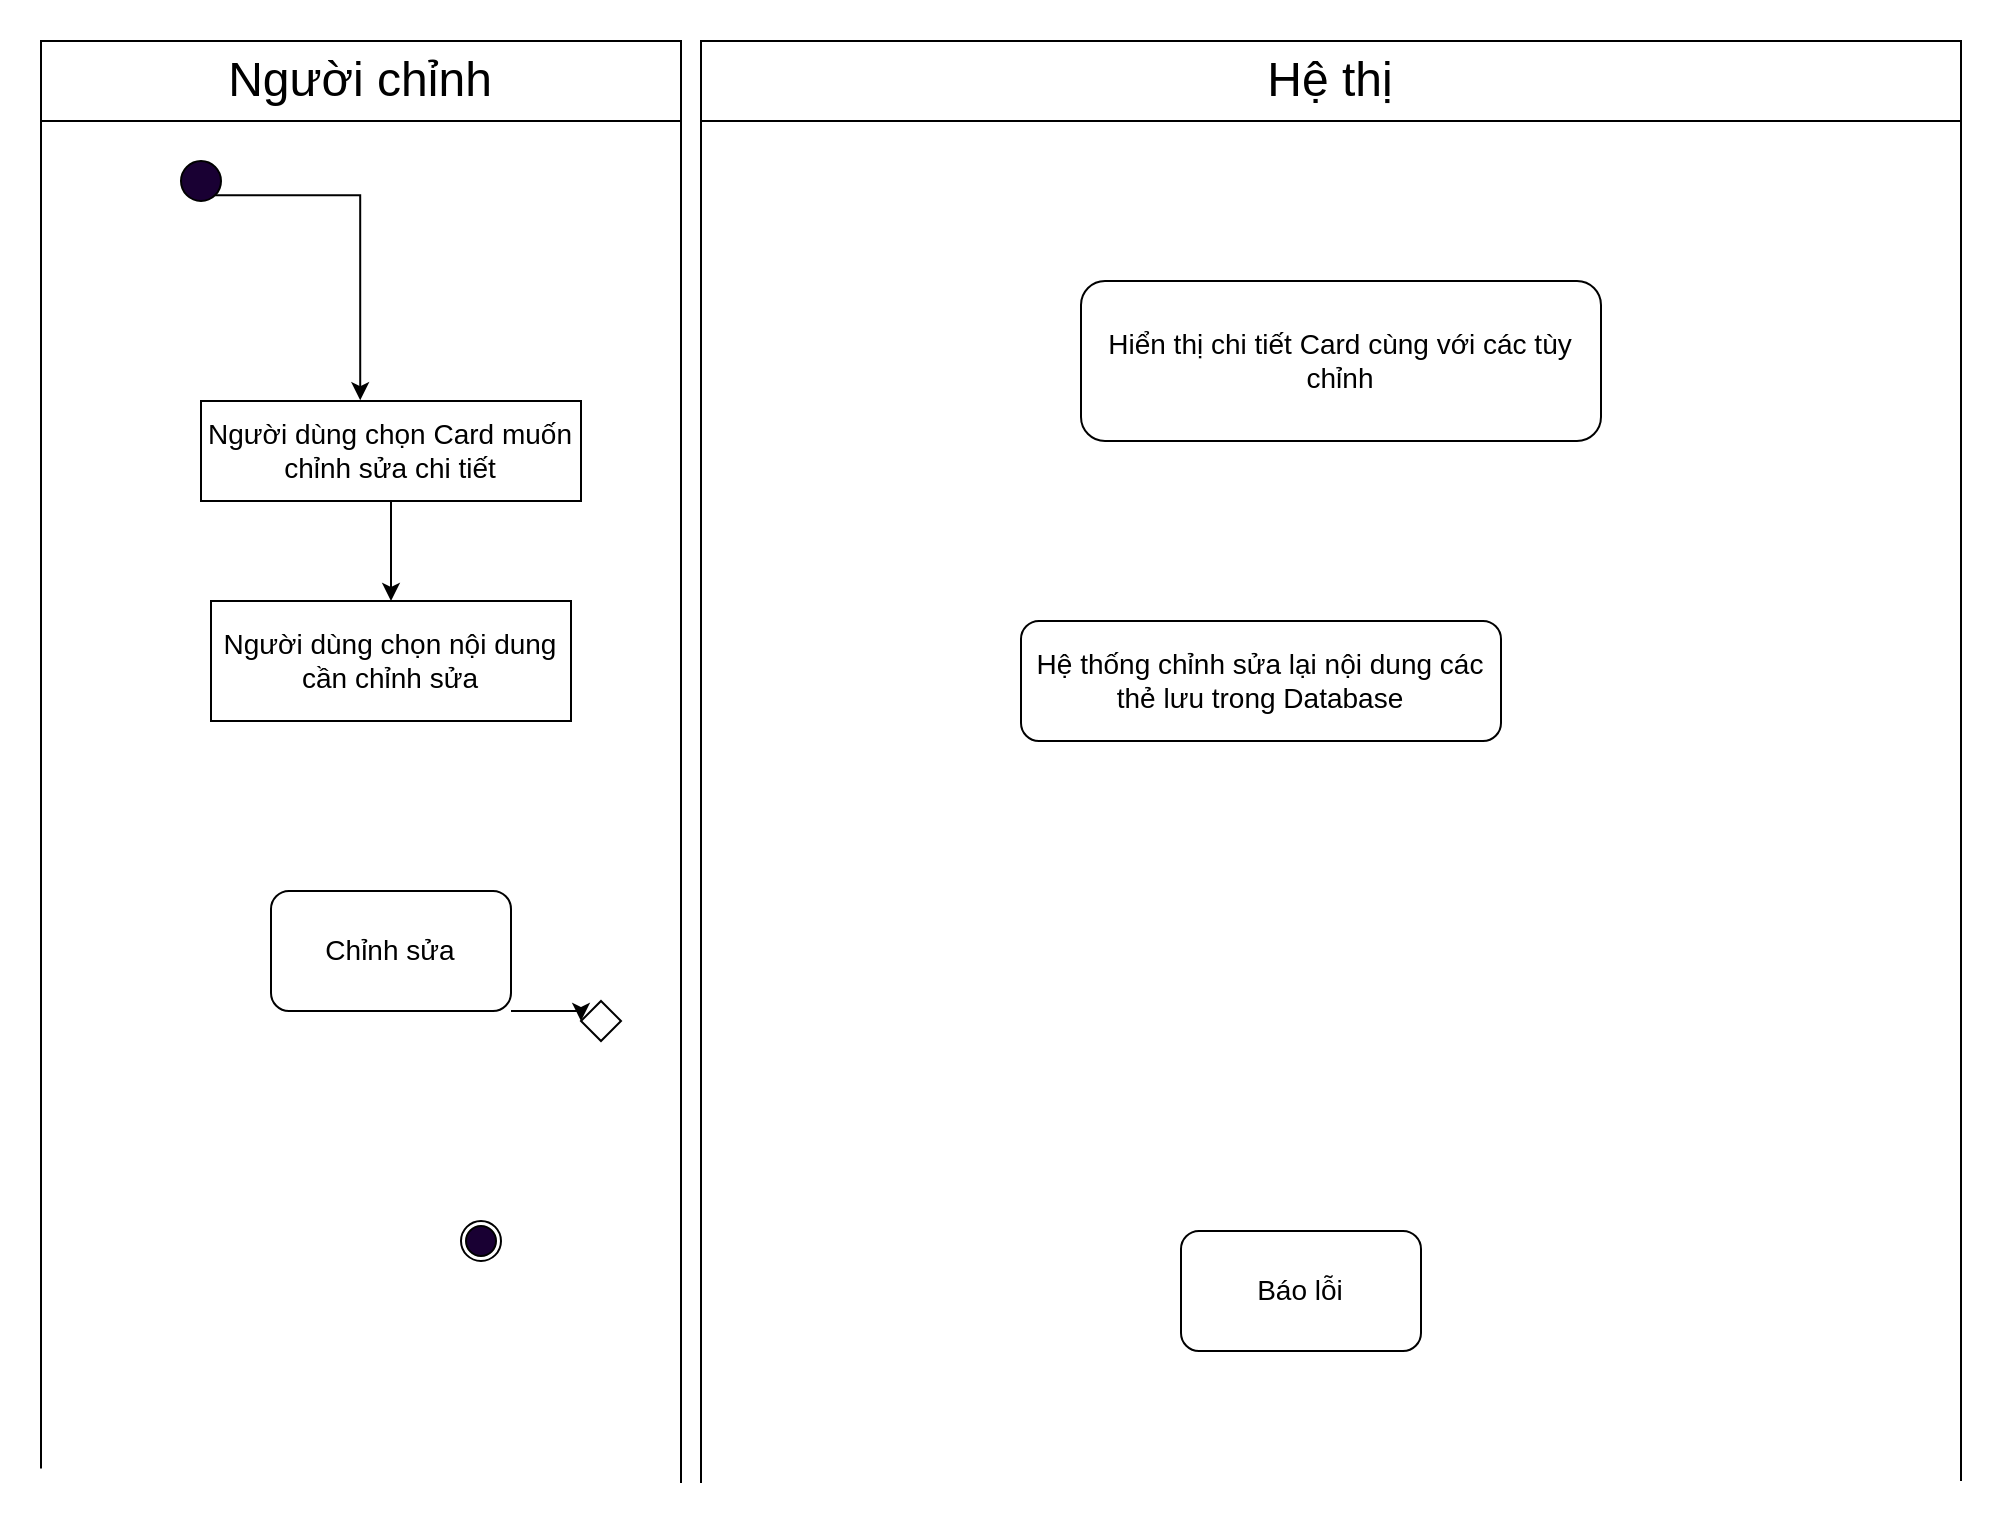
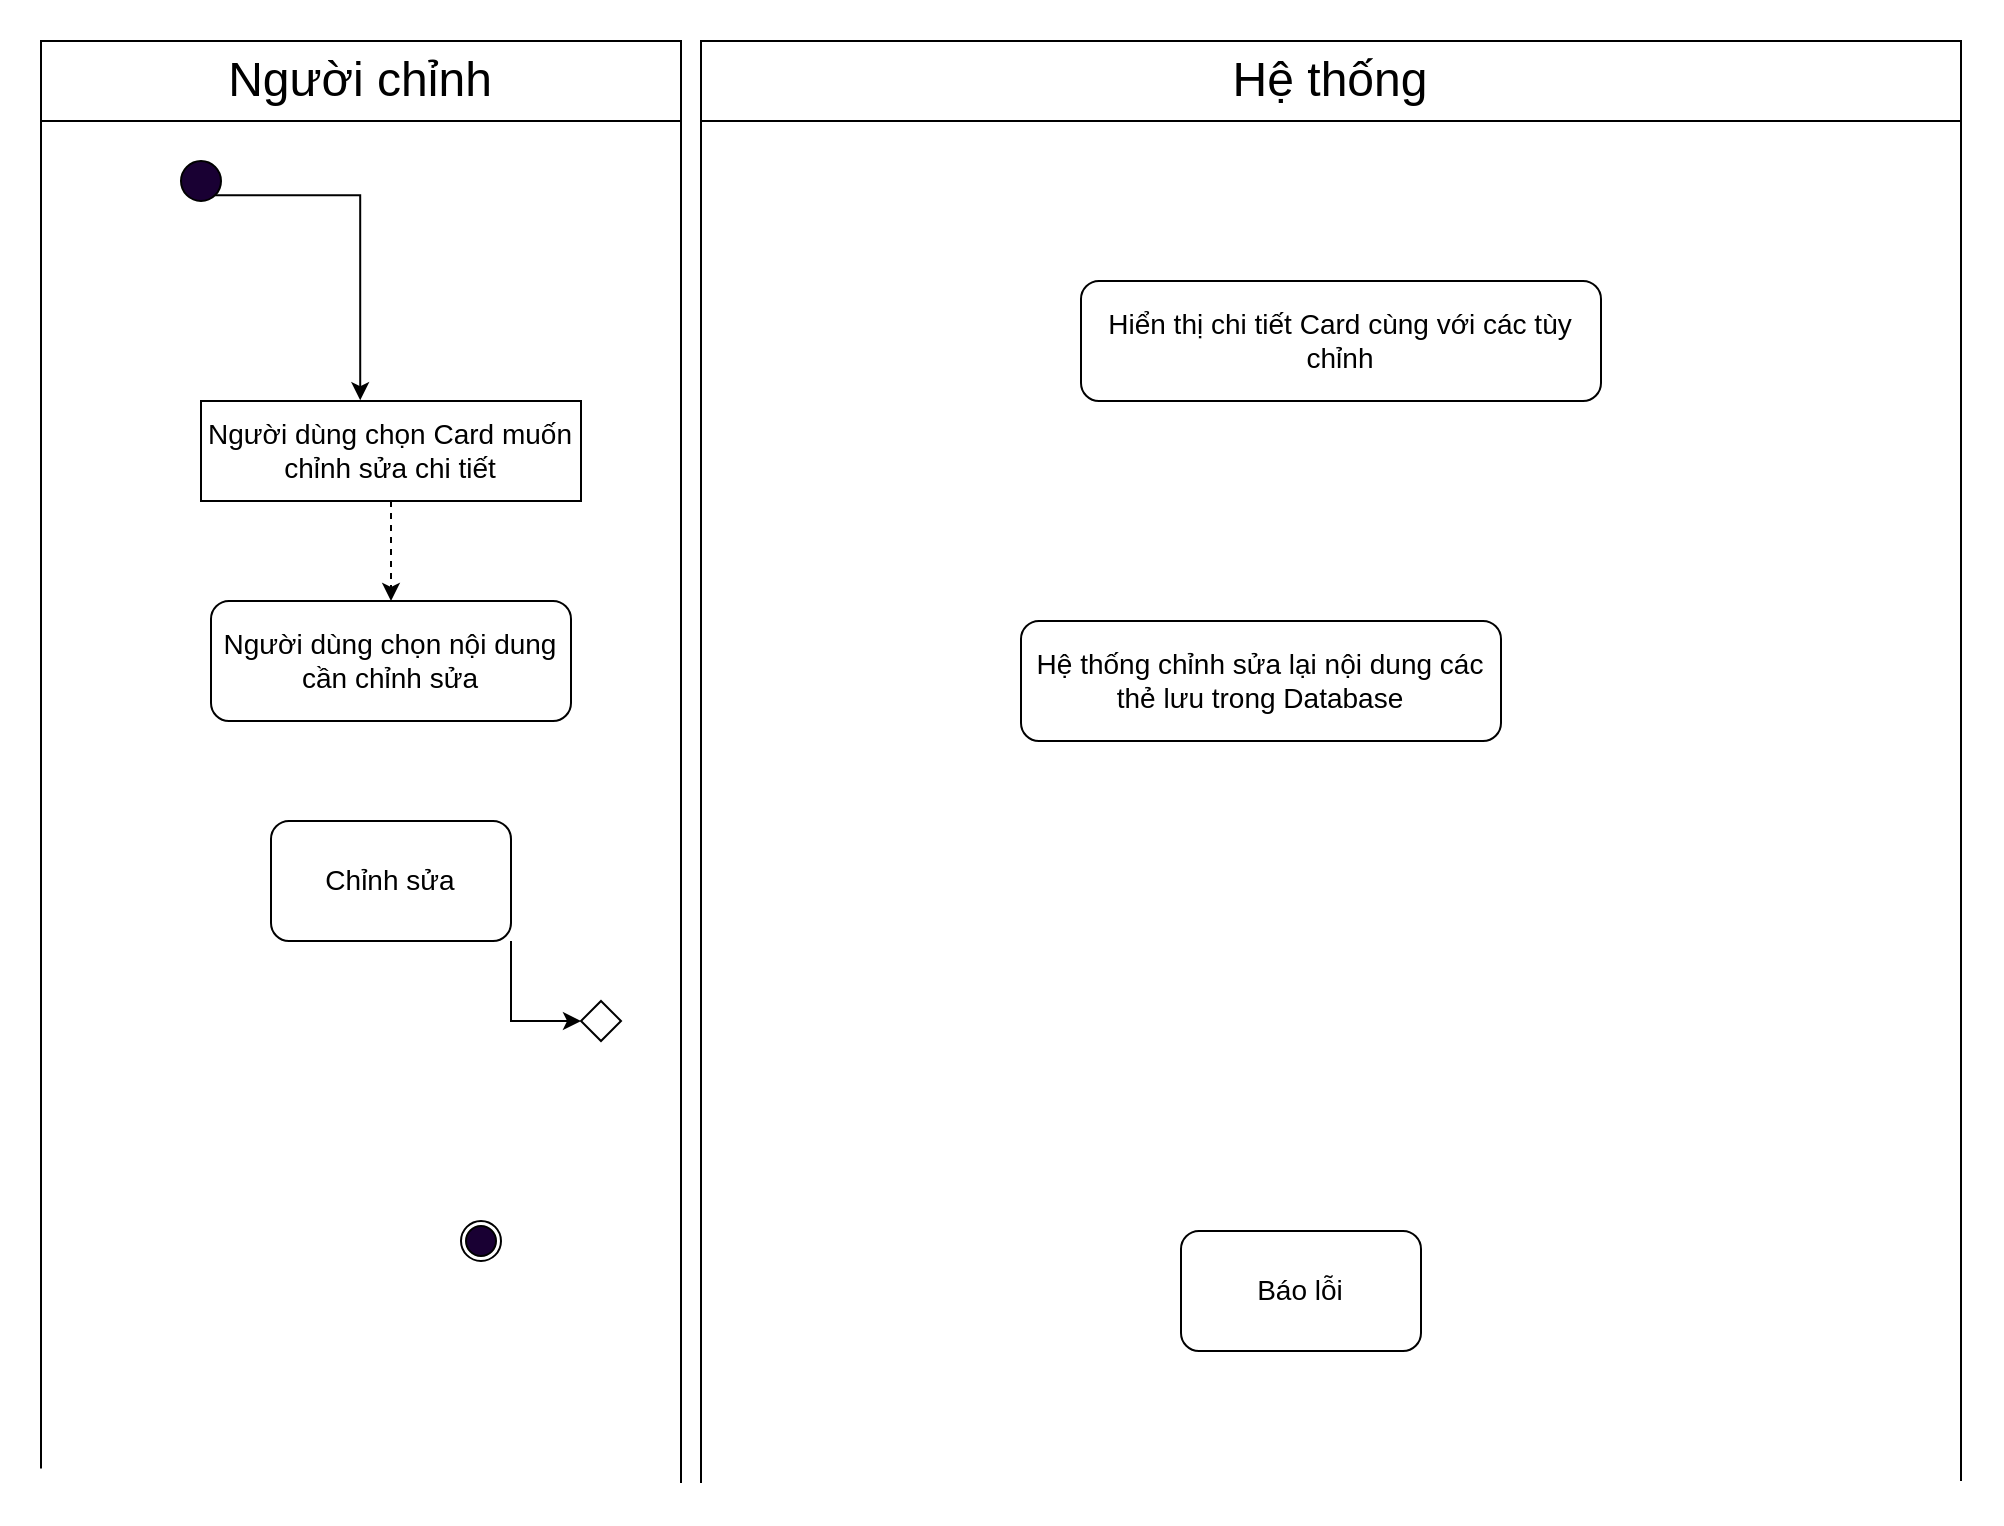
node "Hệ thị": label "Hệ thị" -> "Hệ thống"
node "Hiển thị chi tiết Card cùng với các tùy chỉnh": size 520x160 -> 520x120
edge "Người dùng chọn Card muốn chỉnh sửa chi tiết" -> "Người dùng chọn nội dung cần chỉnh sửa": style solid -> dashed
node "Người dùng chọn nội dung cần chỉnh sửa": shape rectangle -> rounded rectangle
node "Chỉnh sửa": moved (391, 951) -> (391, 881)
